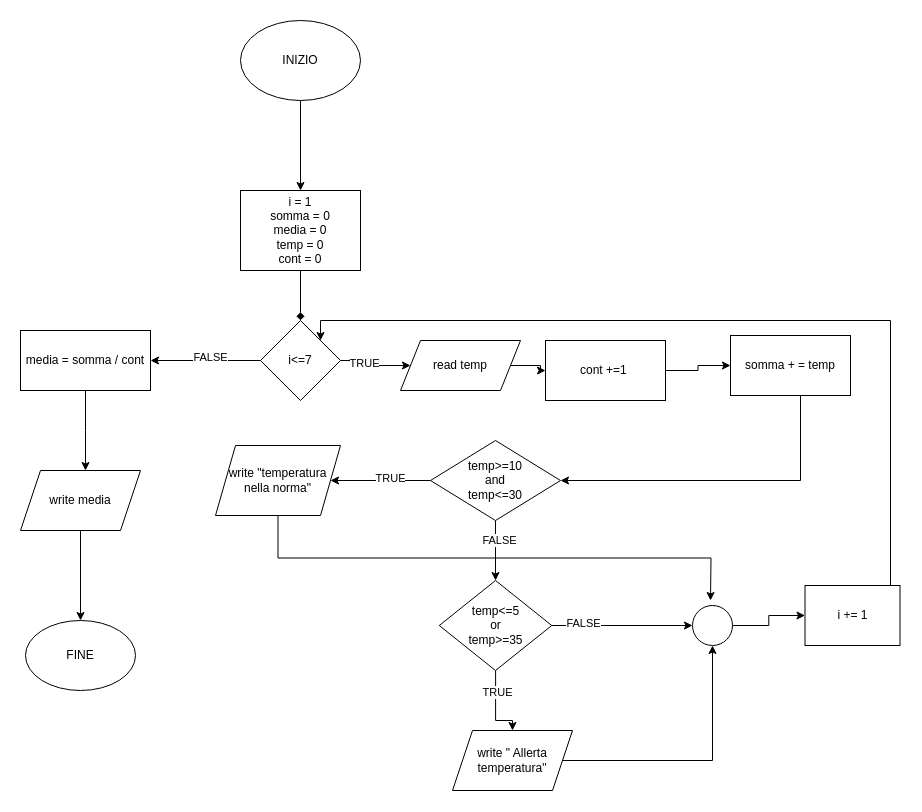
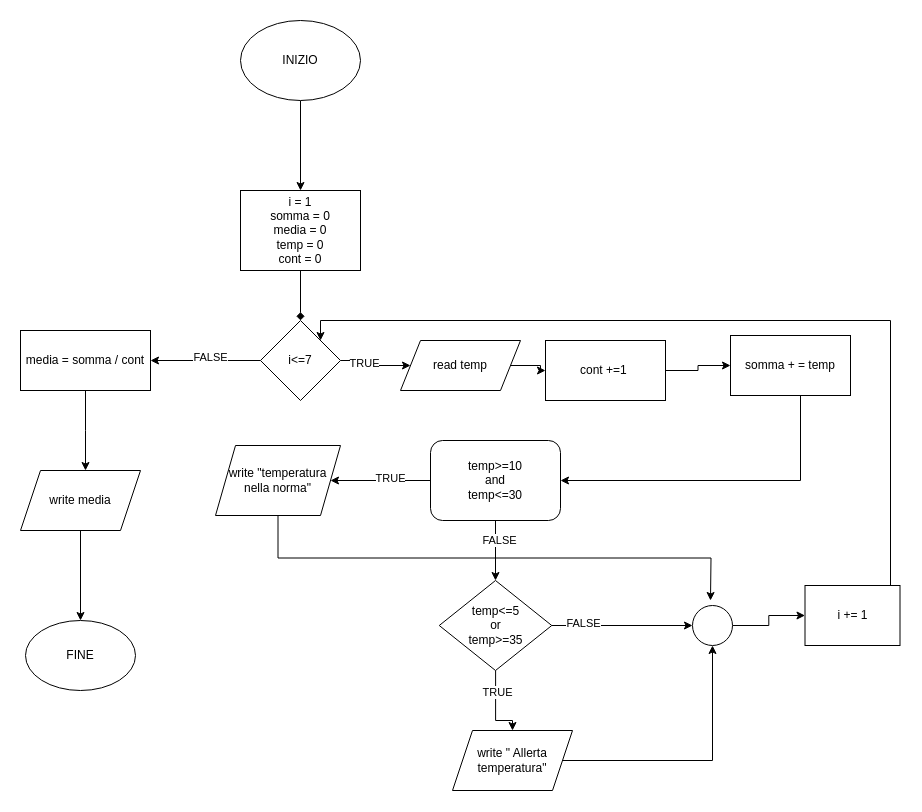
node "temp>=10 and temp<=30": shape diamond -> rounded rectangle
